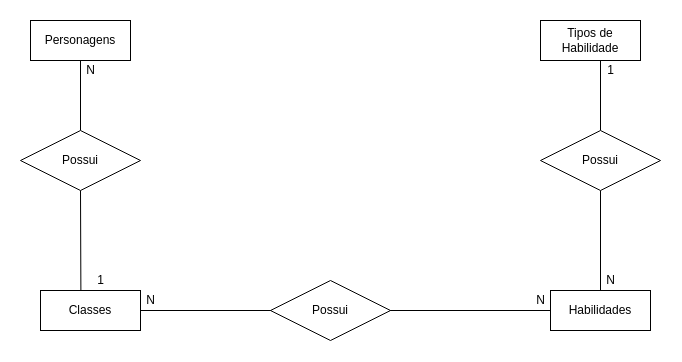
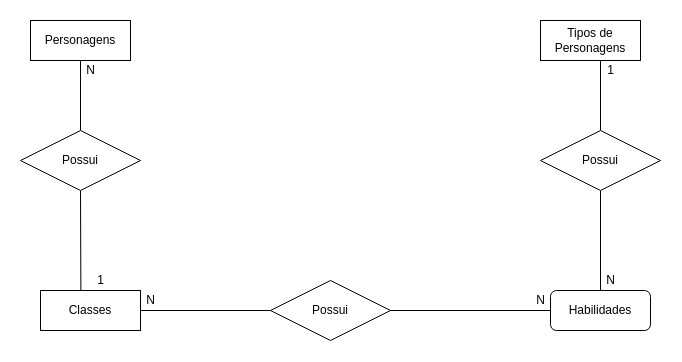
node "Tipos de Habilidade": label "Tipos de Habilidade" -> "Tipos de Personagens"
node "Habilidades": shape rectangle -> rounded rectangle
